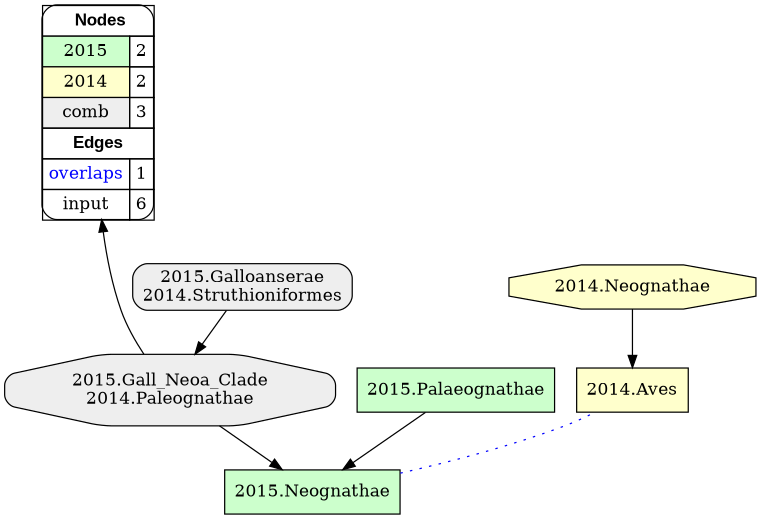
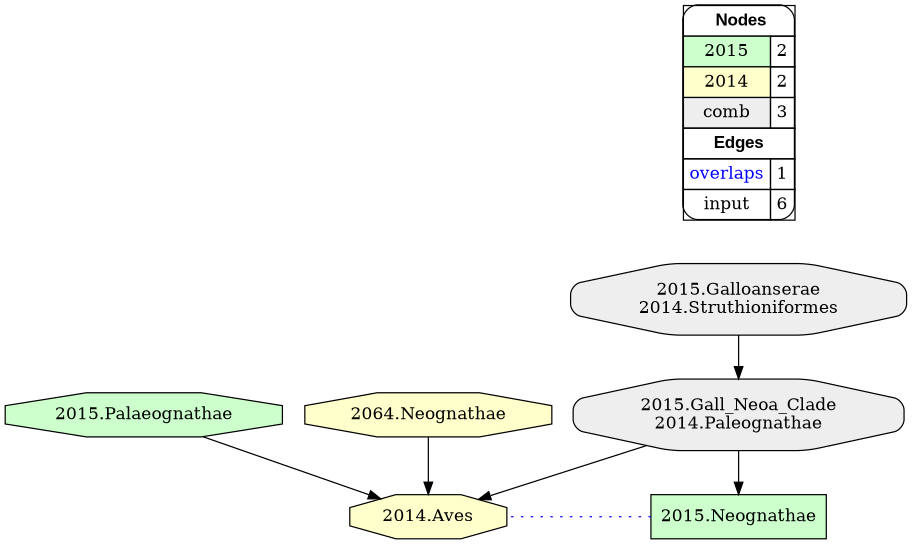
node "2015.Galloanserae 2014.Struthioniformes": shape box -> octagon
node "2014.Neognathae": label "2014.Neognathae" -> "2064.Neognathae"
edge "2015.Gall_Neoa_Clade 2014.Paleognathae" -> "Nodes": now "2015.Gall_Neoa_Clade 2014.Paleognathae" -> "2014.Aves"
node "2015.Palaeognathae": shape box -> octagon
node "2014.Aves": shape box -> octagon
edge "2015.Palaeognathae" -> "2015.Neognathae": now "2015.Palaeognathae" -> "2014.Aves"
